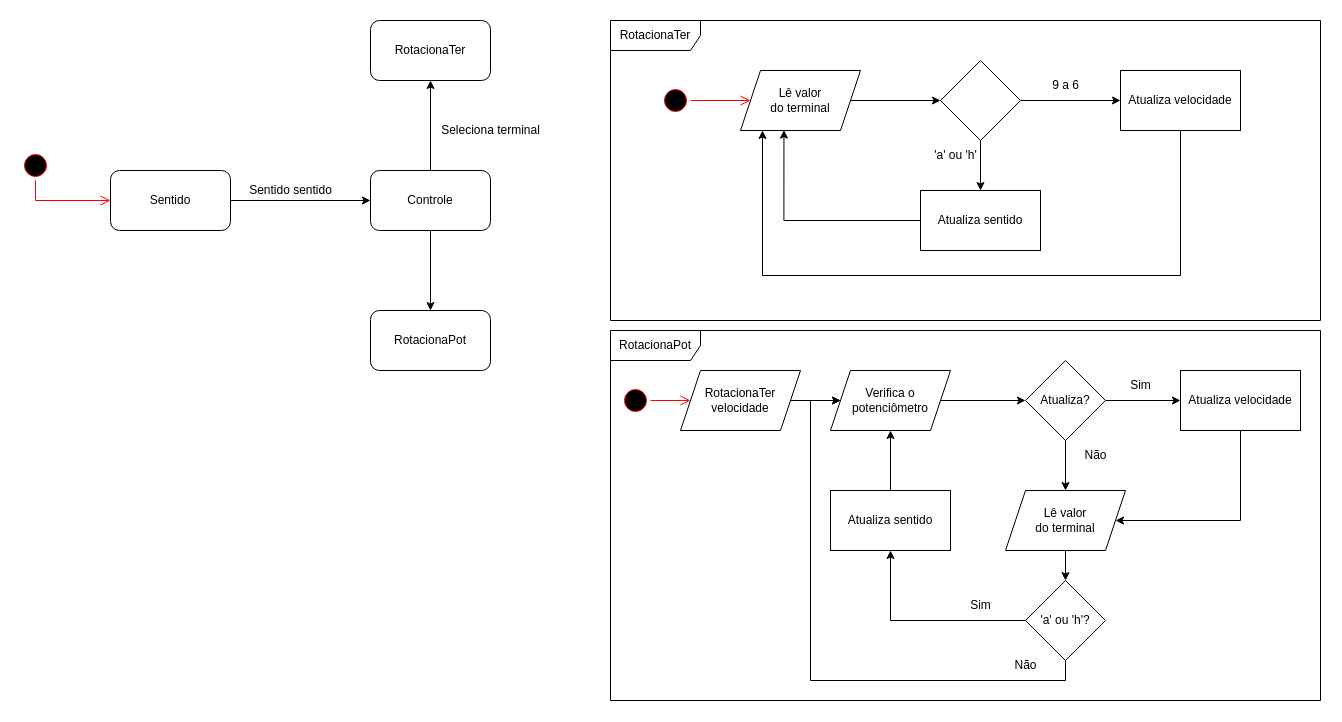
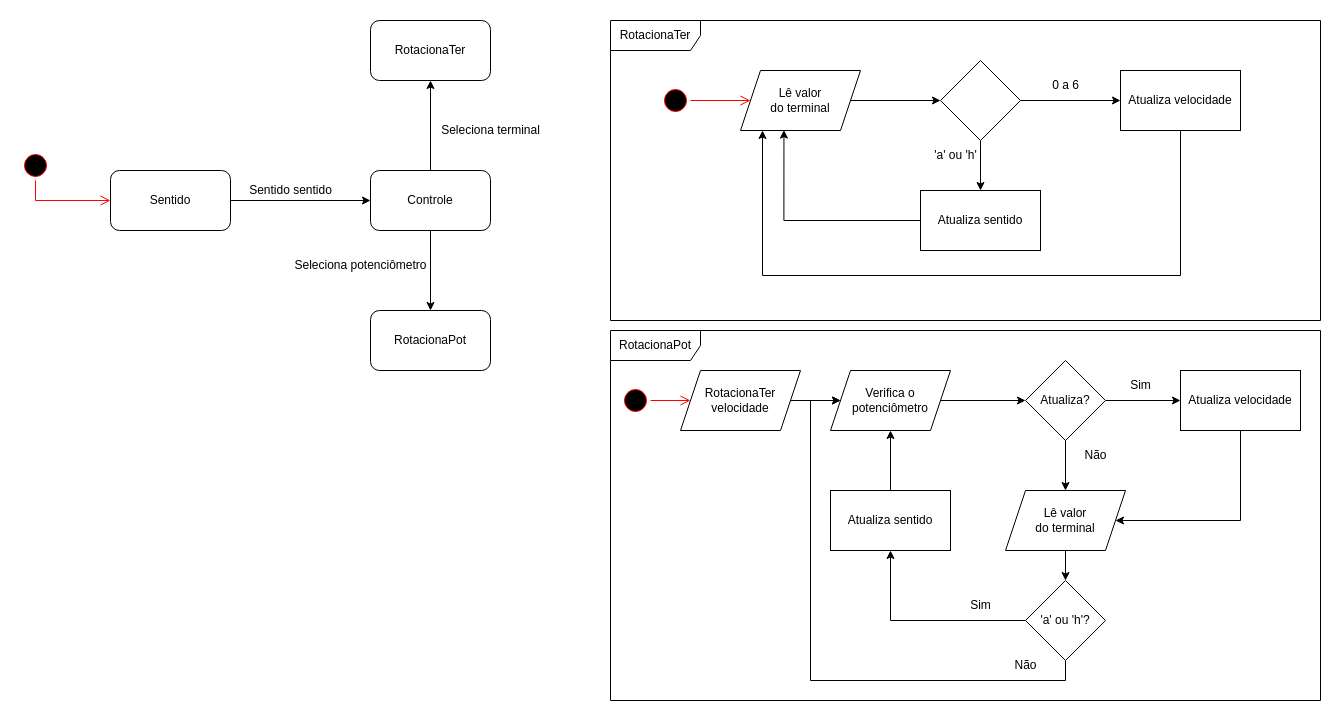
node "9 a 6": label "9 a 6" -> "0 a 6"
node "Seleciona potenciômetro": added
